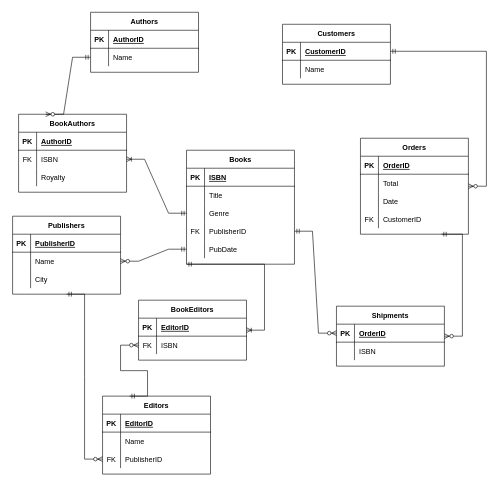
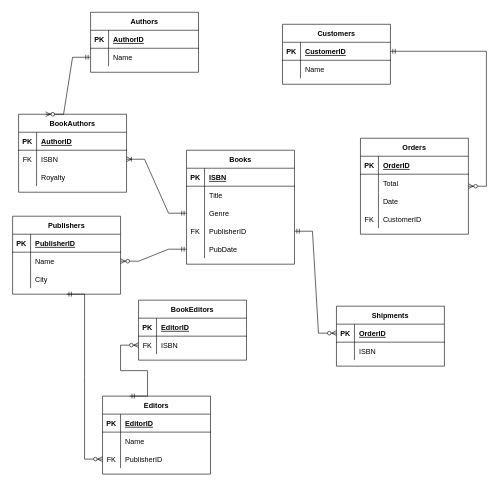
edge "Orders" -- "Shipments": removed
edge "Books" -- "BookEditors": removed
